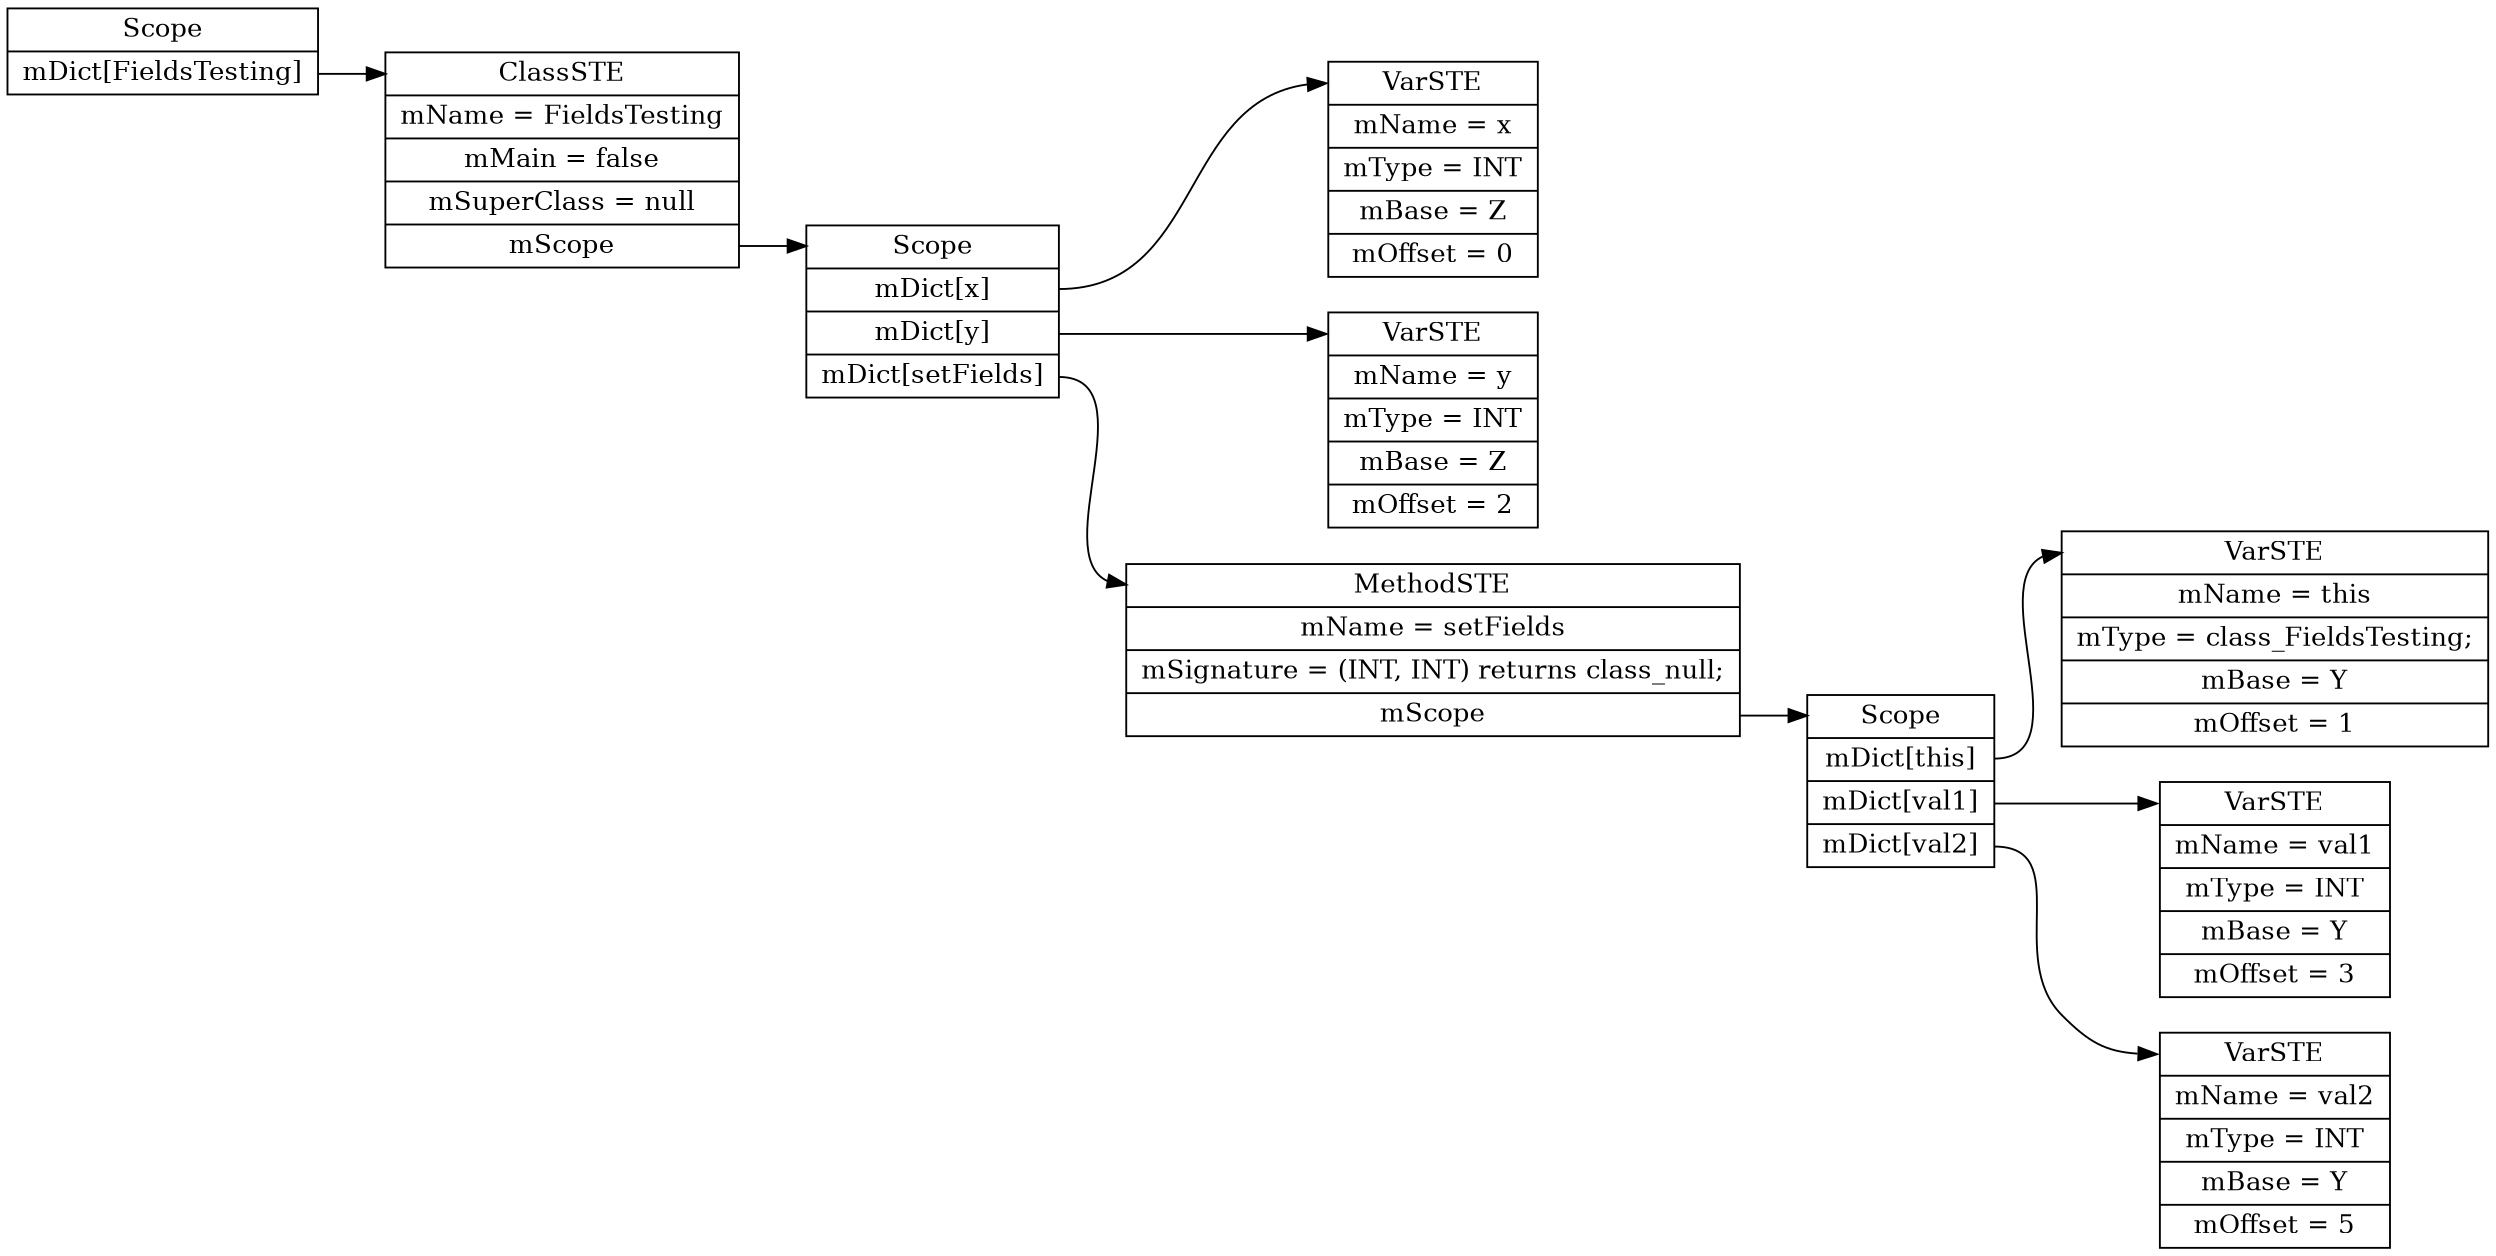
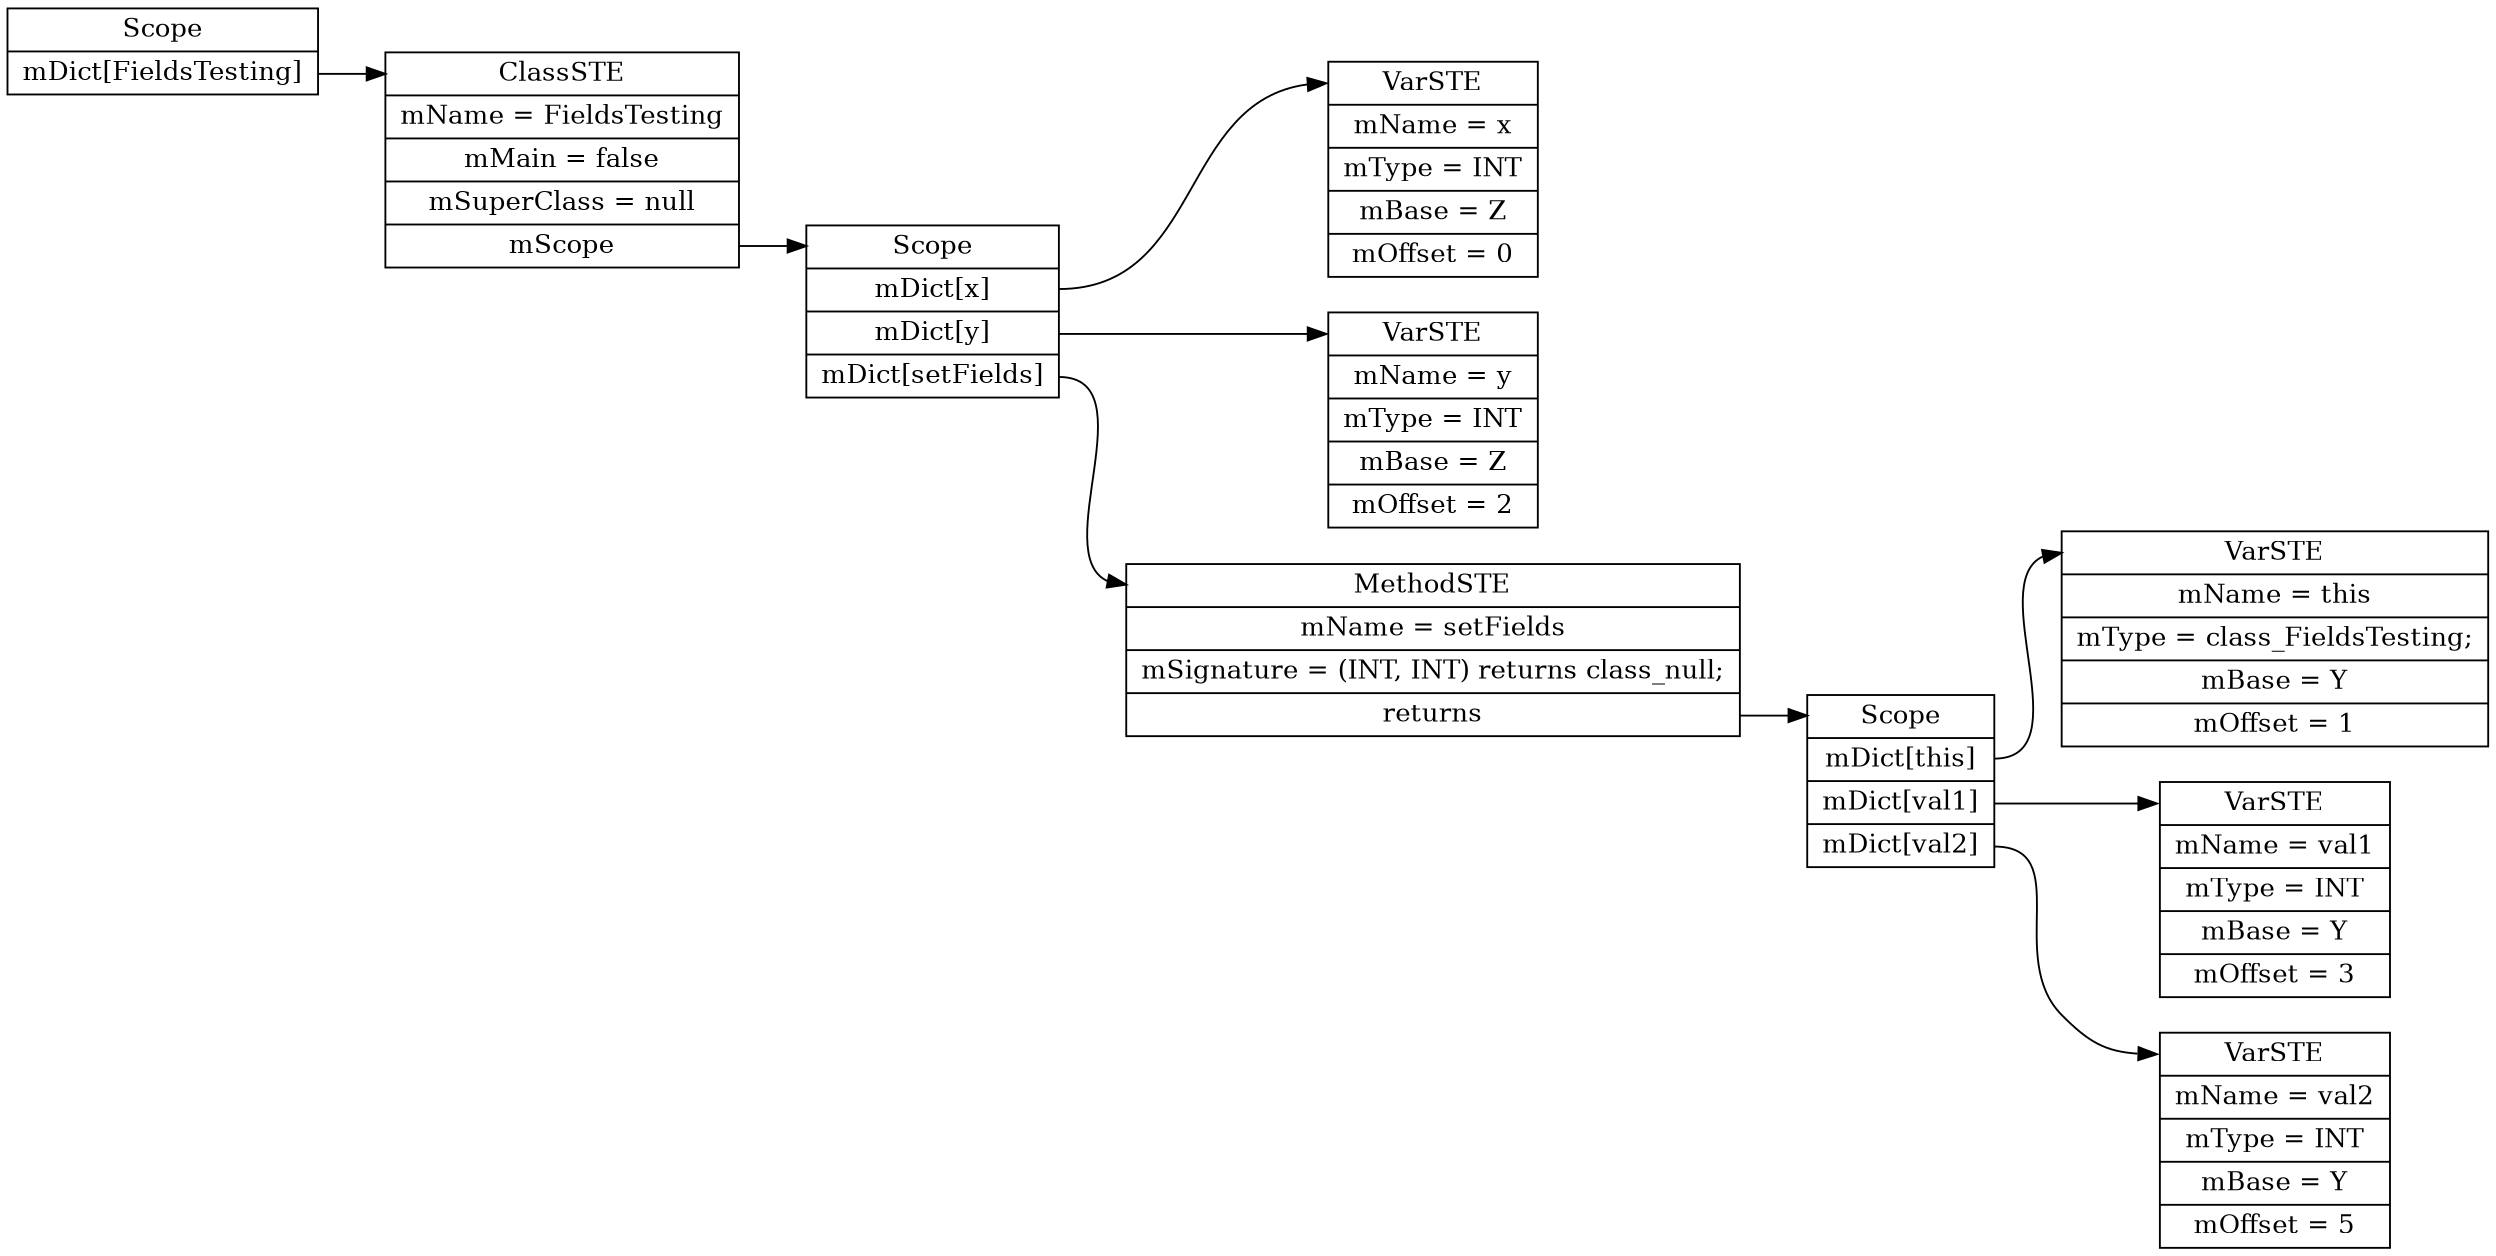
node "MethodSTE": text "mScope" -> "returns"
